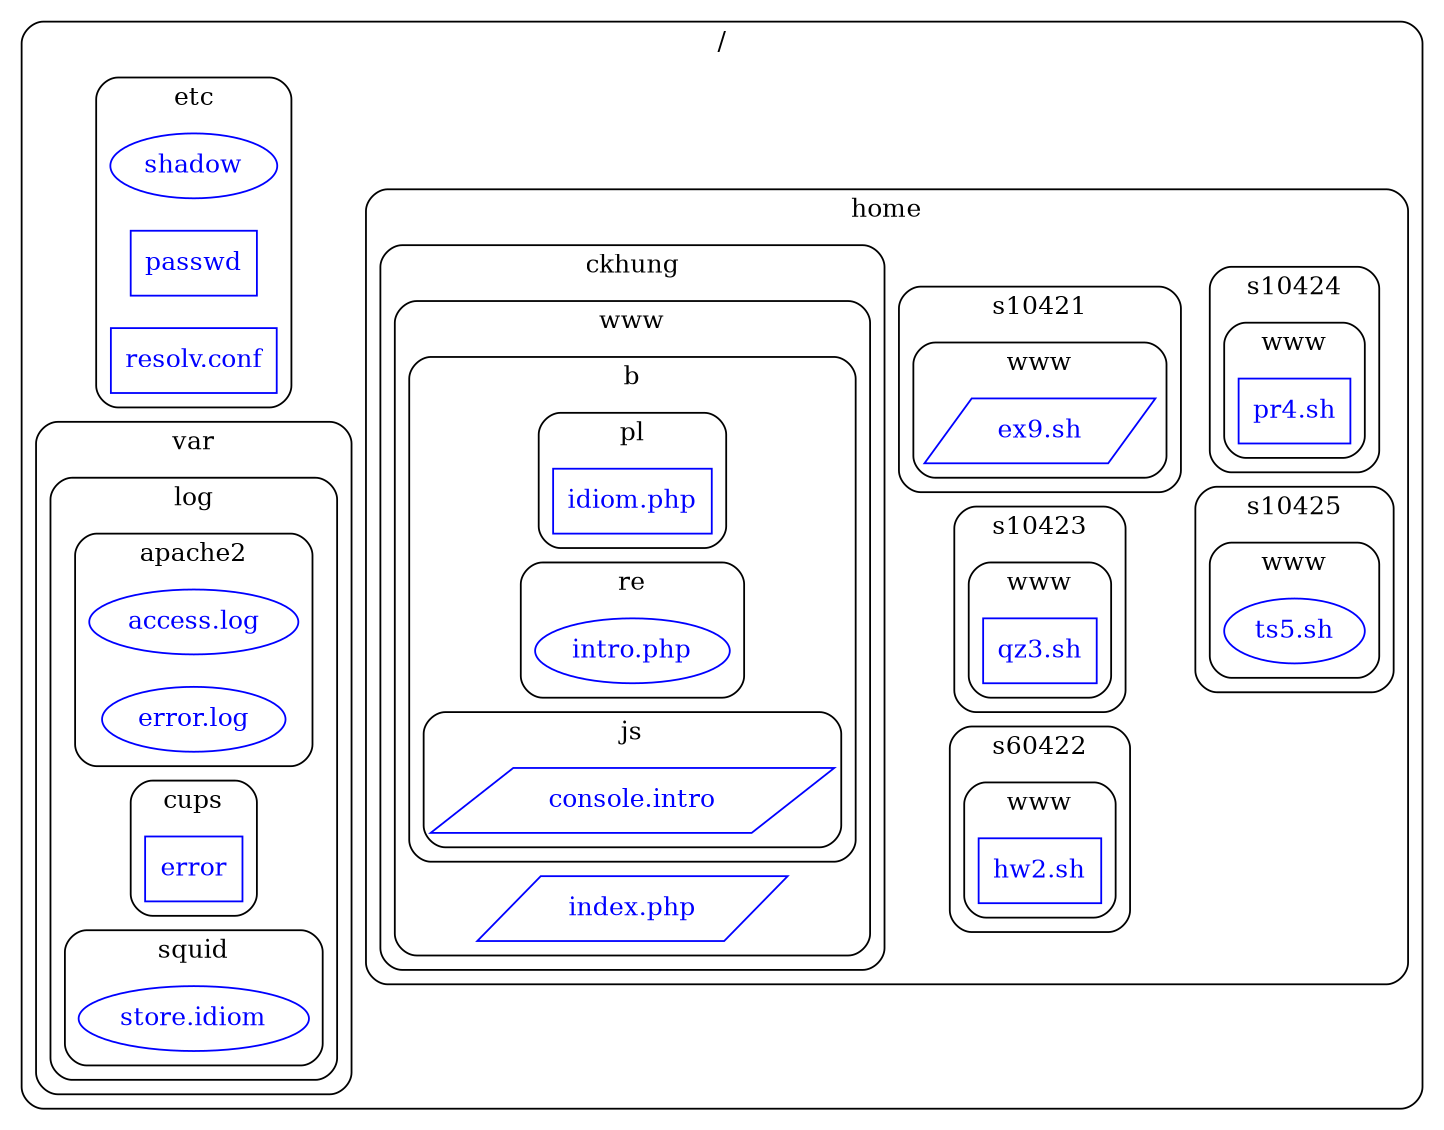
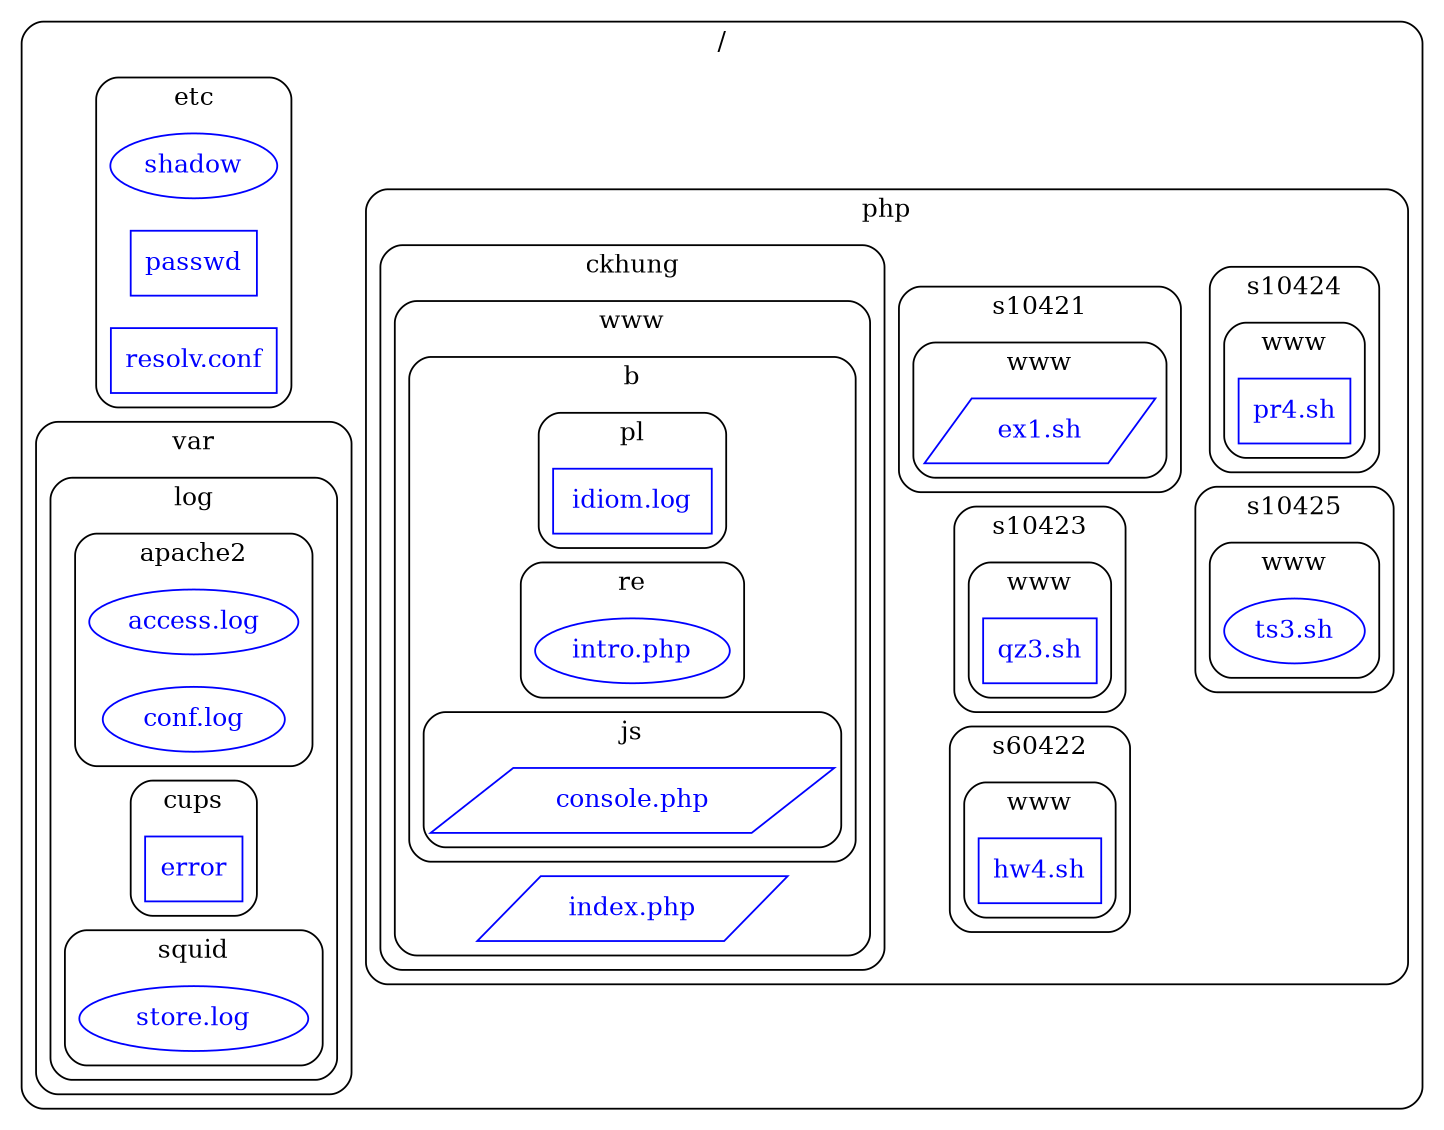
cluster "home": label "home" -> "php"
node "ex9.sh": label "ex9.sh" -> "ex1.sh"
node "idiom.php": label "idiom.php" -> "idiom.log"
node "ts5.sh": label "ts5.sh" -> "ts3.sh"
node "error.log": label "error.log" -> "conf.log"
node "console.intro": label "console.intro" -> "console.php"
node "hw2.sh": label "hw2.sh" -> "hw4.sh"
node "store.idiom": label "store.idiom" -> "store.log"
